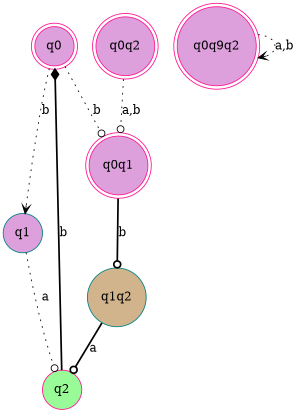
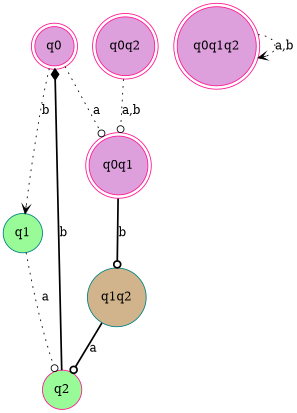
node "q0q9q2": label "q0q9q2" -> "q0q1q2"
edge "q0" -> "q0q1": label "b" -> "a"
node "q1": fillcolor plum -> palegreen
